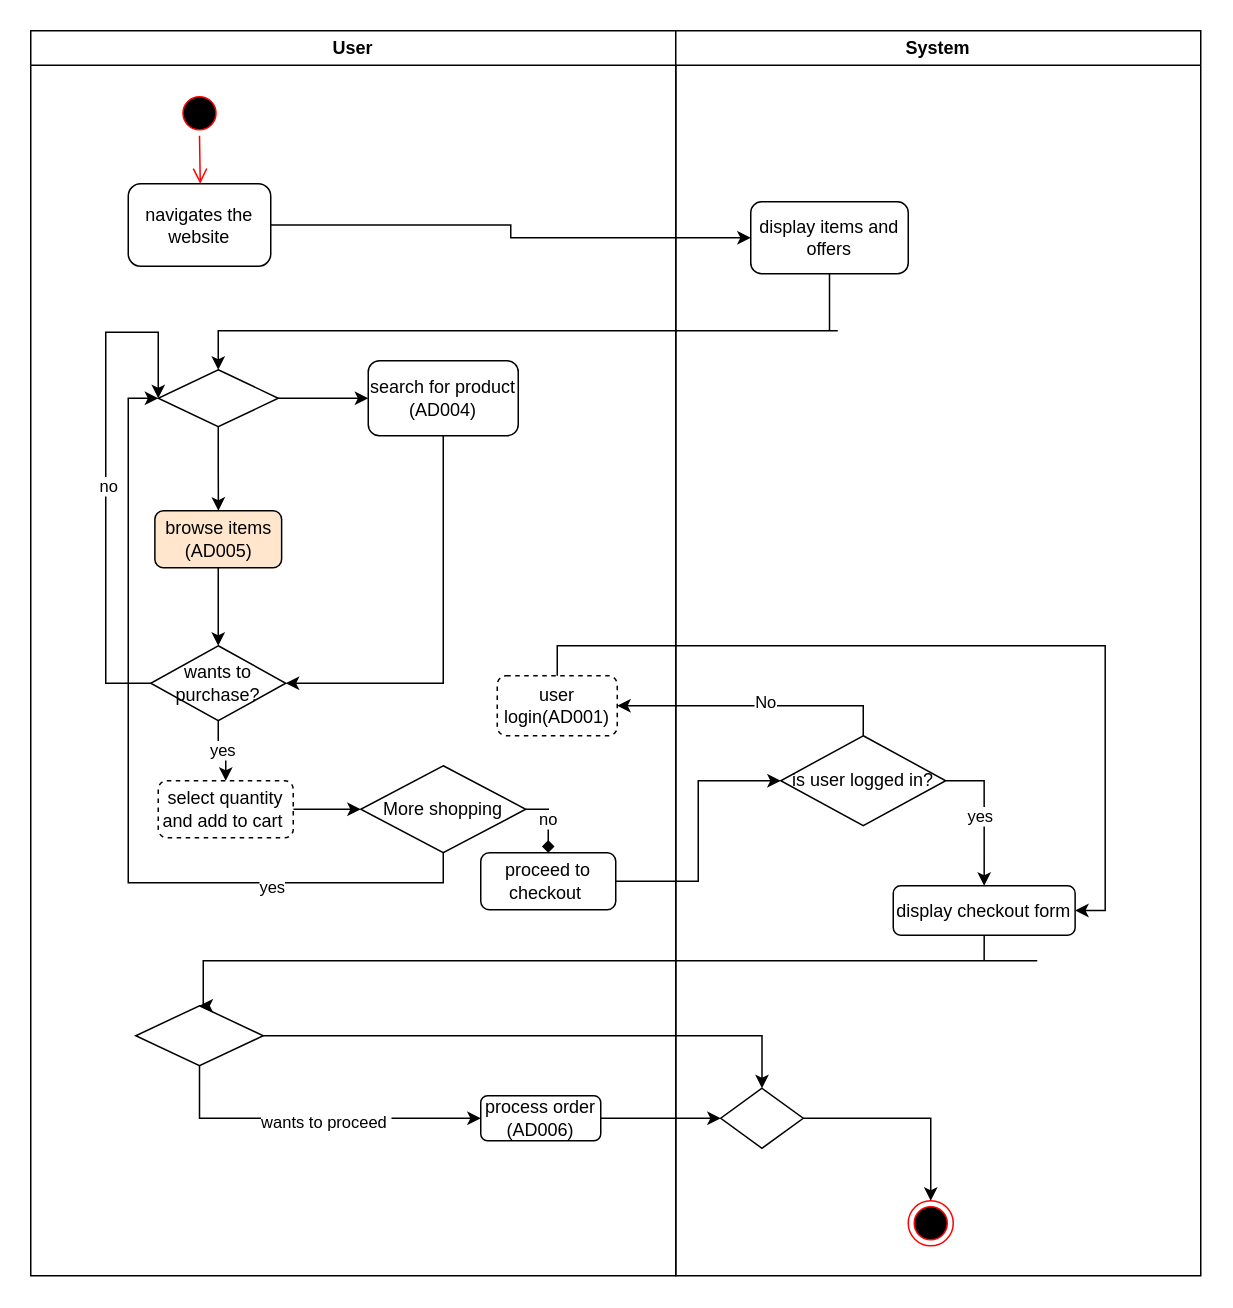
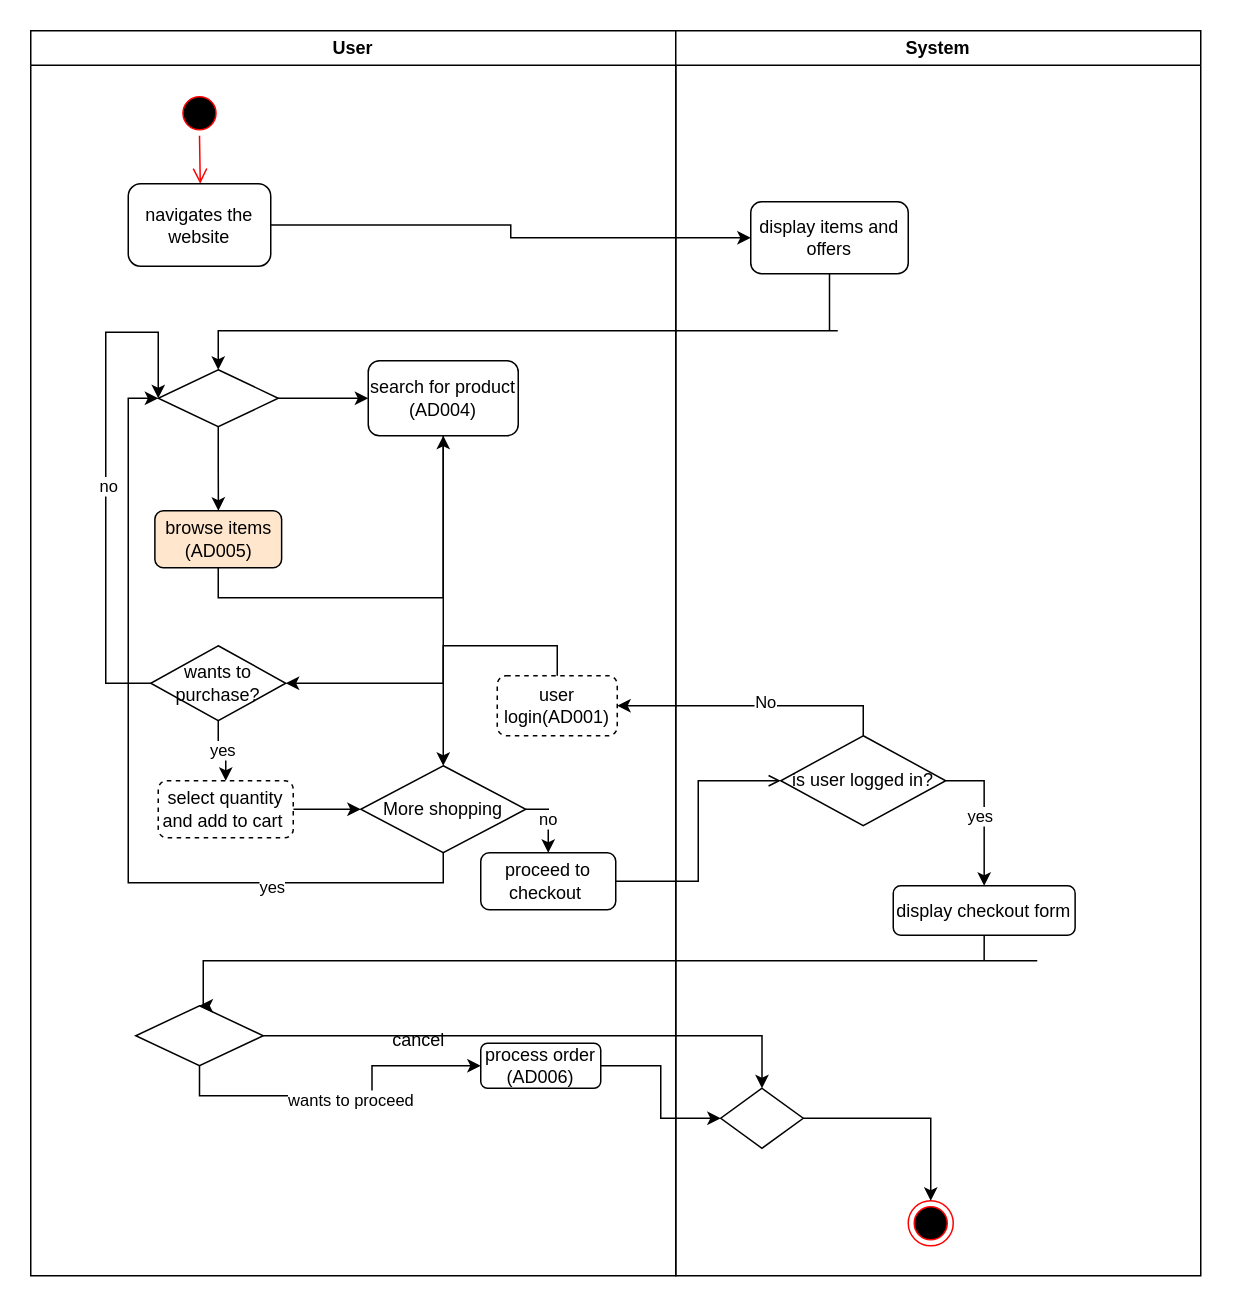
edge "browse items (AD005)" -> "wants to purchase?": now "browse items (AD005)" -> "search for product (AD004)"
edge "user login(AD001)" -> "display checkout form": now "user login(AD001)" -> "More shopping"
edge "proceed to checkout" -> "is user logged in?": arrowhead classic -> open
edge "More shopping" -> "proceed to checkout": arrowhead diamond -> classic
node "cancel": added
node "process order (AD006)": moved (541, 1118) -> (541, 1066)
